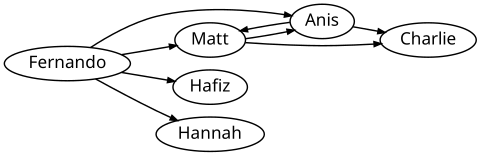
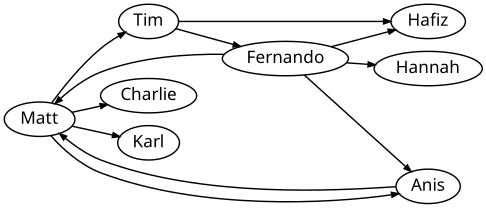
node "Tim": added
edge "Anis" -> "Charlie": removed
node "Karl": added
